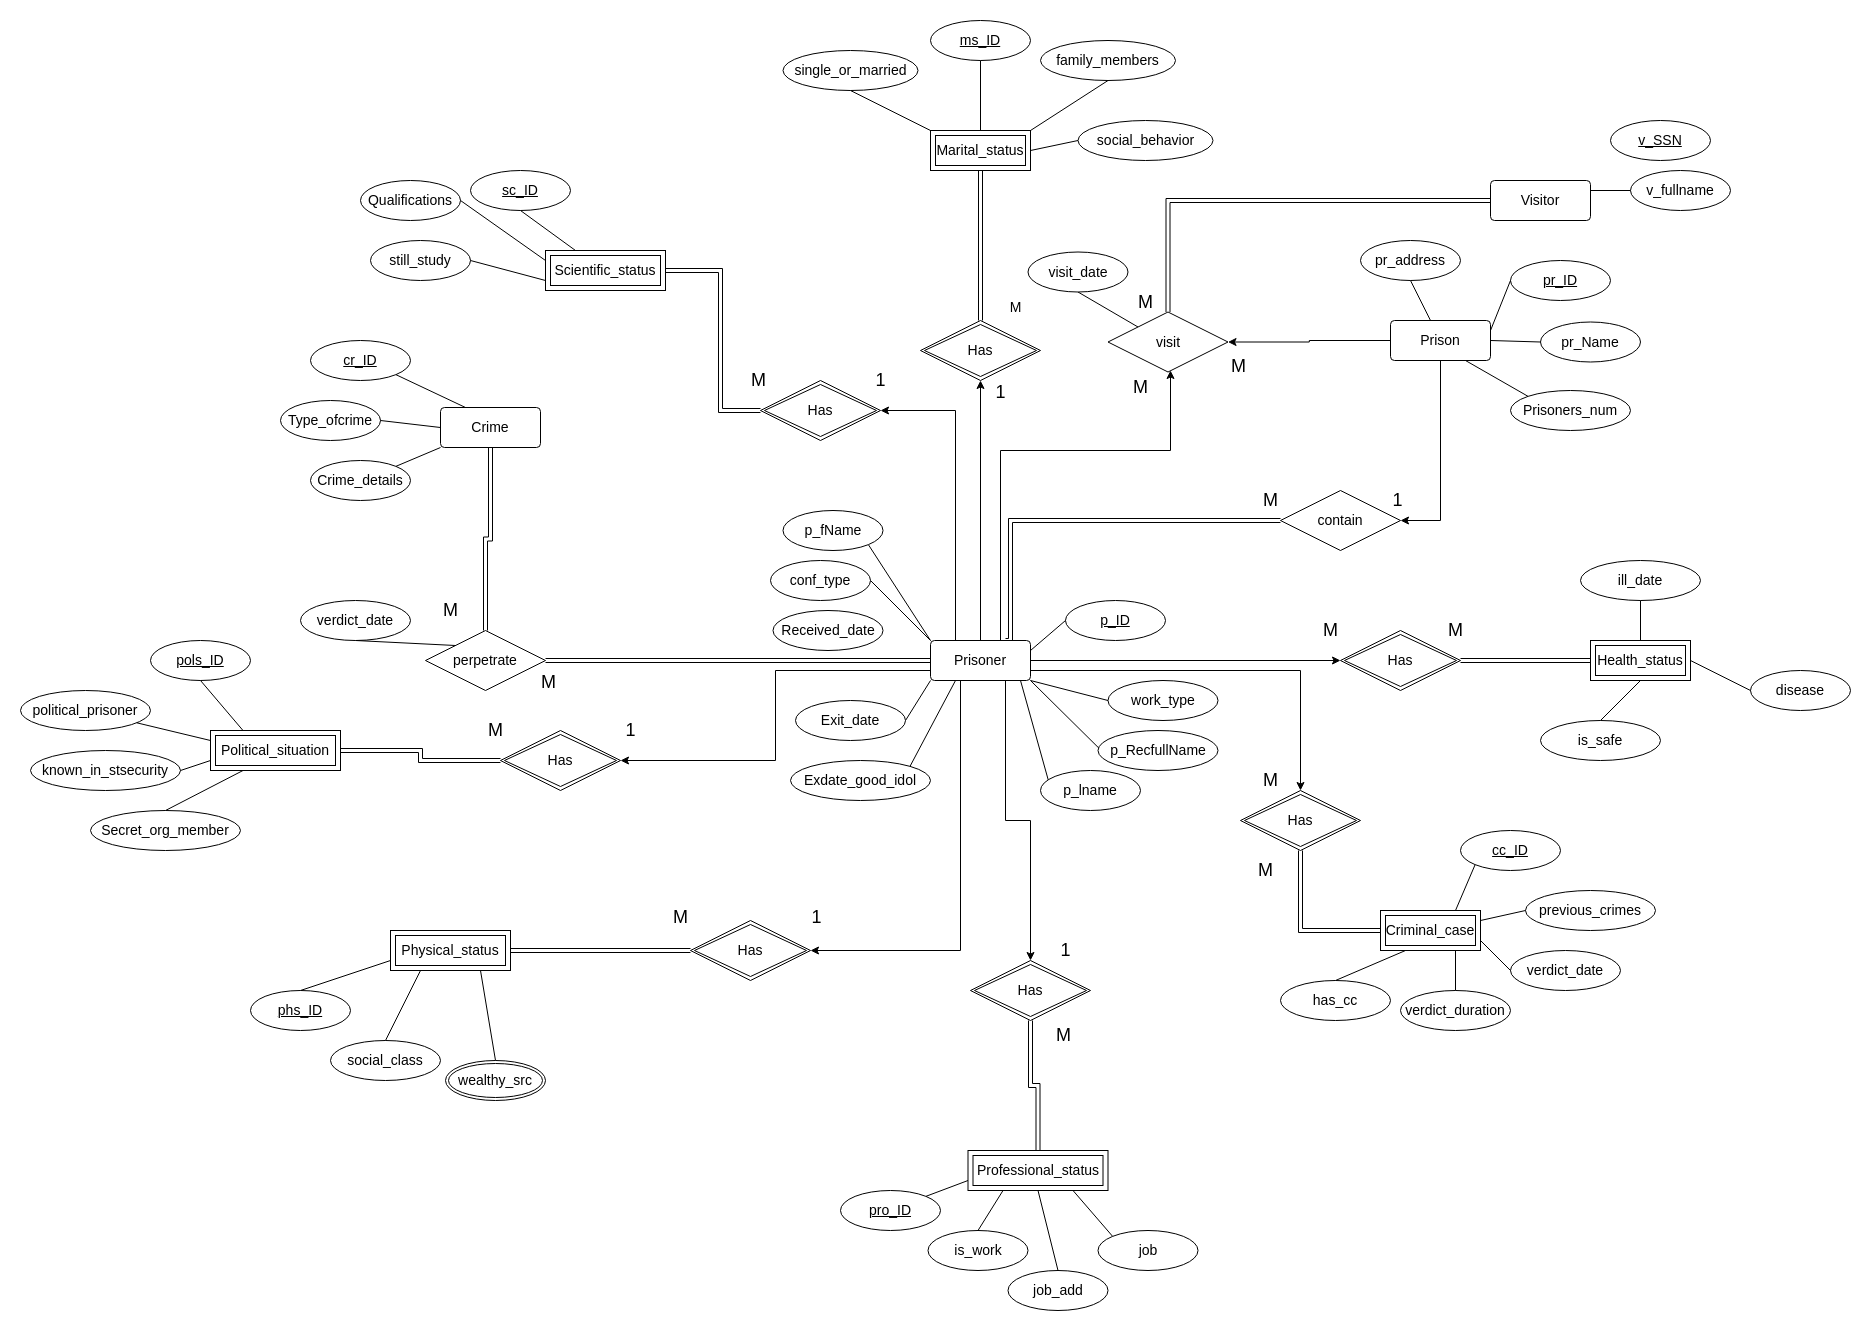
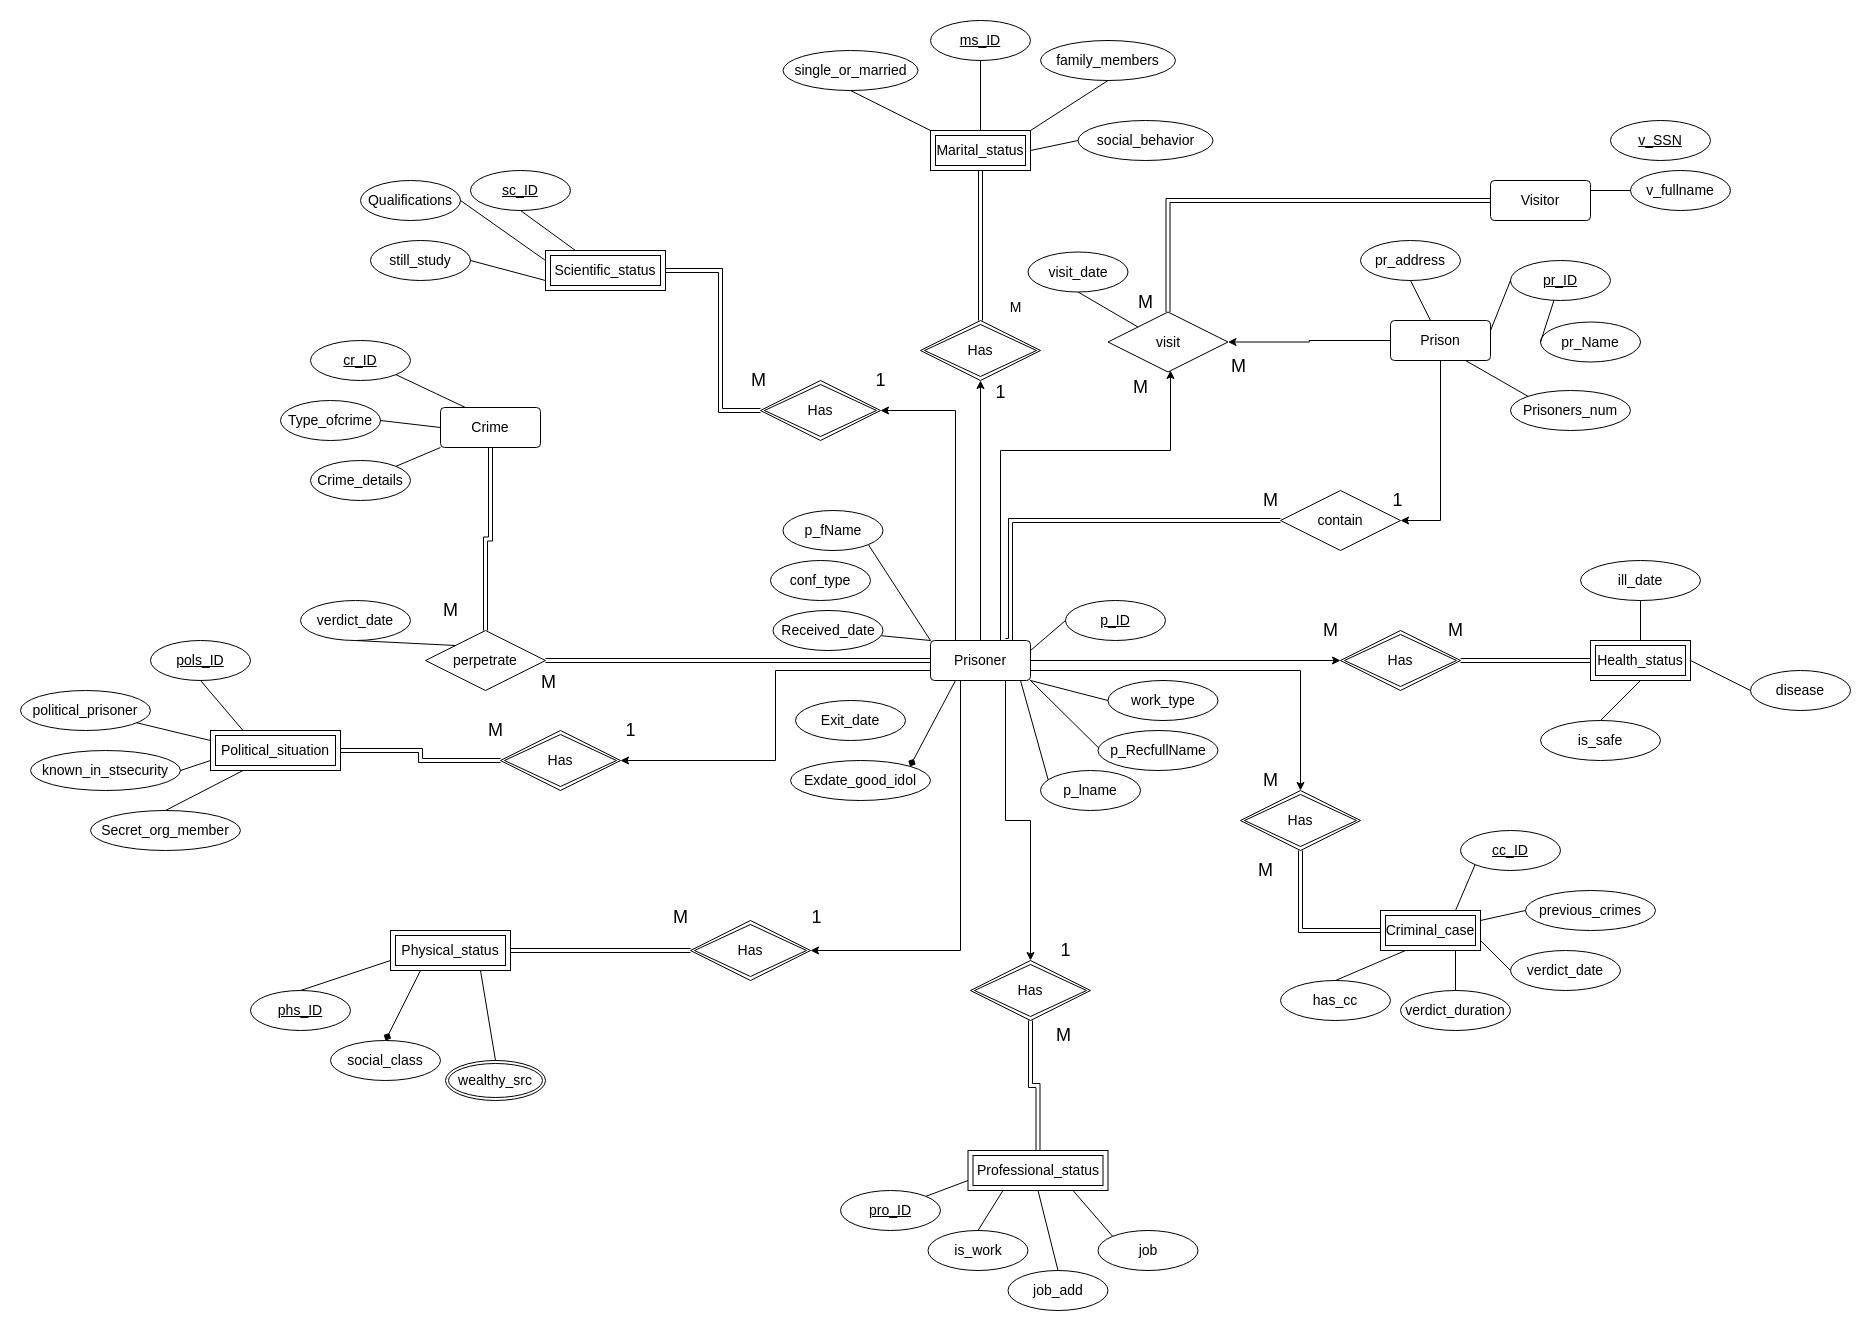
edge "Prison" -- "pr_Name": now "pr_ID" -- "pr_Name"
edge "conf_type" -- "Prisoner": now "Received_date" -- "Prisoner"
edge "Prisoner" -- "Exit_date": removed
edge "Prisoner" -- "Exdate_good_idol": arrowhead none -> diamond
edge "Physical_status" -- "social_class": arrowhead none -> diamond
